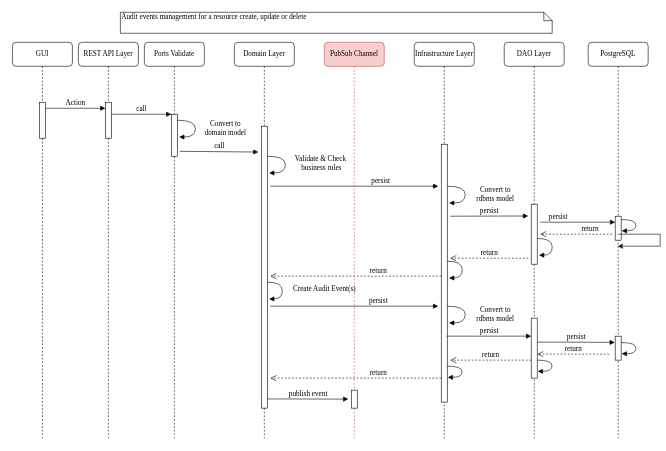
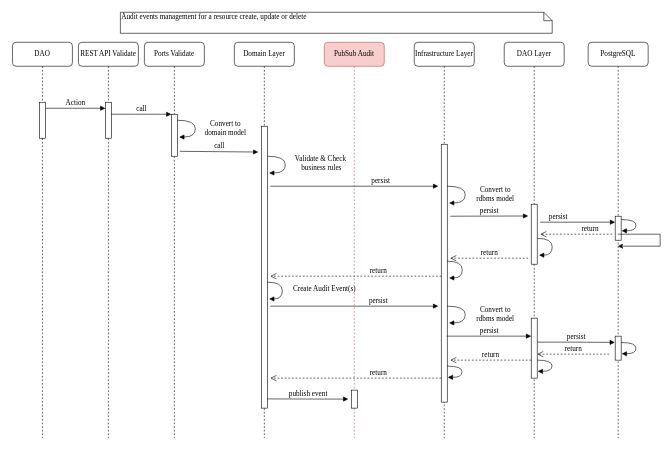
node "GUI": label "GUI" -> "DAO"
node "REST API Layer": label "REST API Layer" -> "REST API Validate"
node "PubSub Channel": label "PubSub Channel" -> "PubSub Audit"
